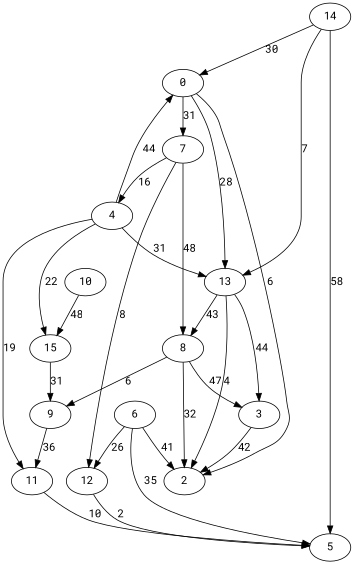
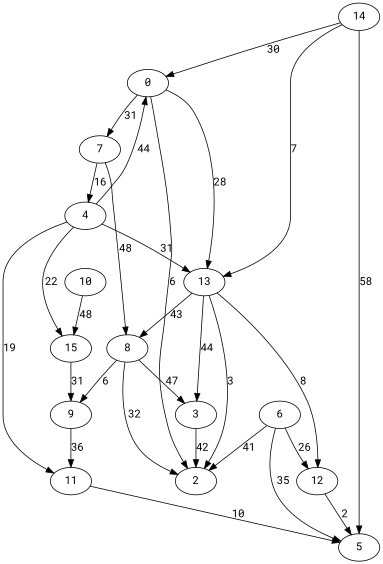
edge "7" -> "12": now "13" -> "12"
edge "13" -> "2": label "4" -> "3"
